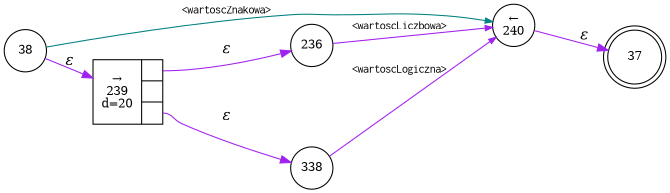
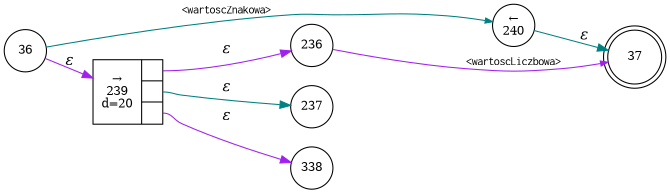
edge "236" -> "← 240": now "236" -> "37"
edge "← 240" -> "37": color purple -> teal
node "38": label "38" -> "36"
edge "338" -> "← 240": removed, label "<wartoscLogiczna>"
node "237": added
